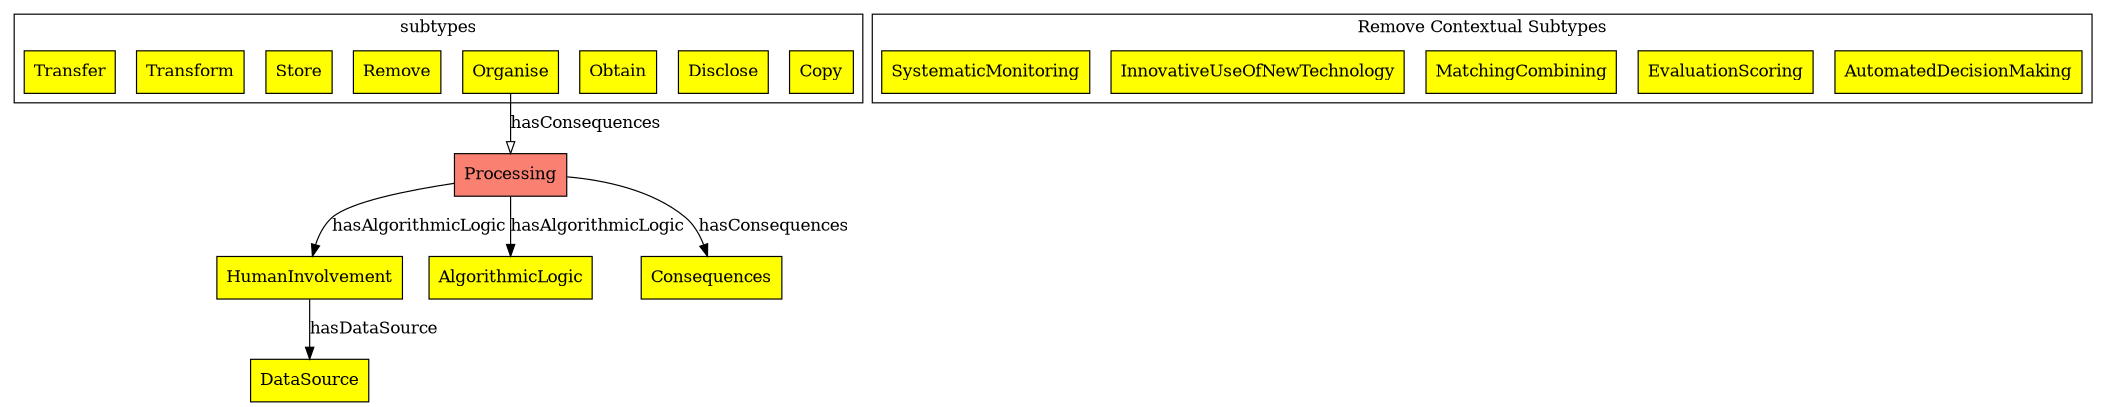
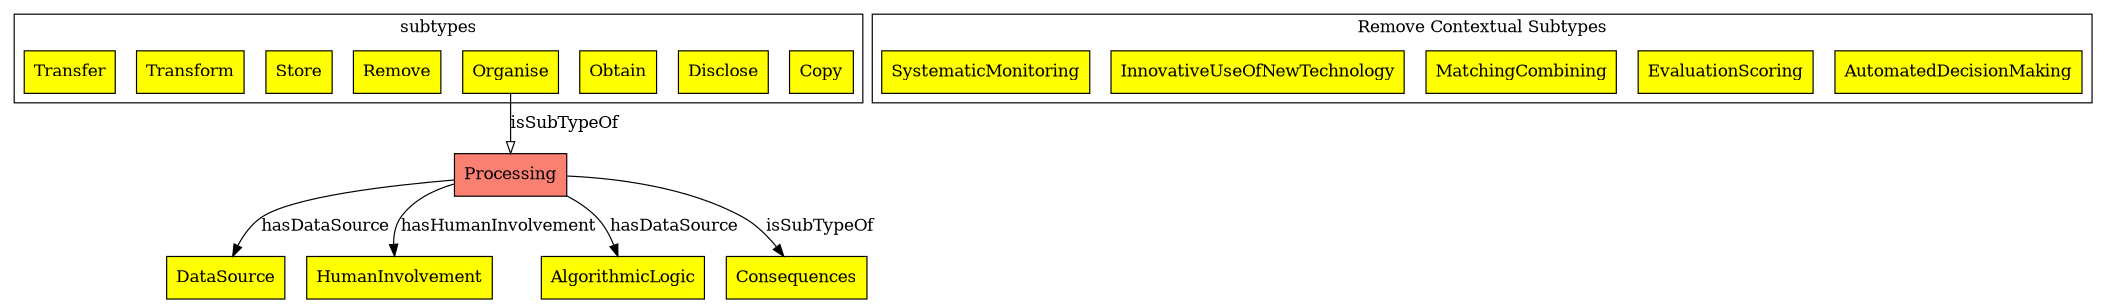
edge "Organise" -> "Processing": label "hasConsequences" -> "isSubTypeOf"
edge "Processing" -> "HumanInvolvement": label "hasAlgorithmicLogic" -> "hasHumanInvolvement"
edge "Processing" -> "AlgorithmicLogic": label "hasAlgorithmicLogic" -> "hasDataSource"
edge "Processing" -> "Consequences": label "hasConsequences" -> "isSubTypeOf"
edge "HumanInvolvement" -> "DataSource": now "Processing" -> "DataSource"
